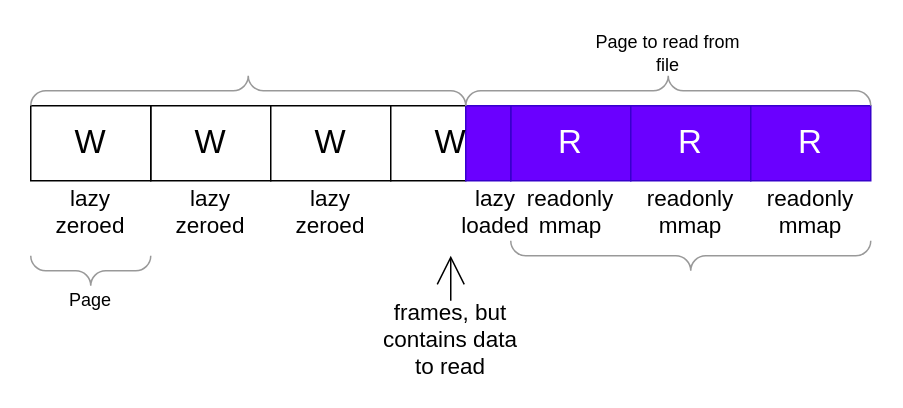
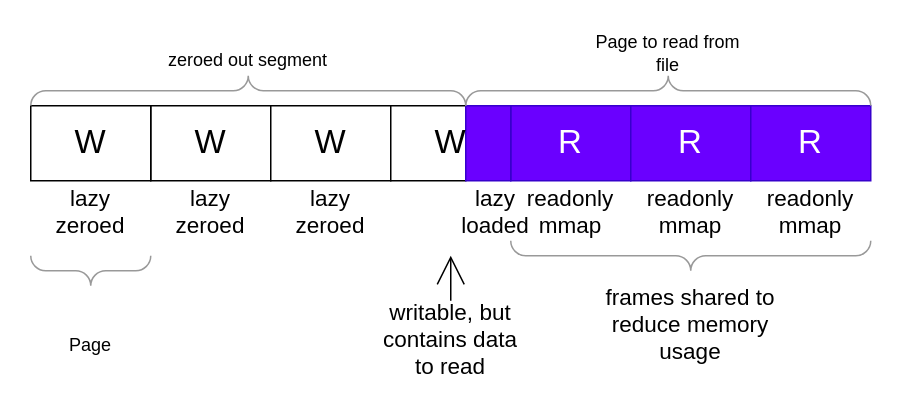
node "zeroed out segment": added
node "Page": moved (91, 301) -> (91, 346)
node "frames shared to reduce memory usage": added
node "frames, but contains data to read": label "frames, but contains data to read" -> "writable, but contains data to read"
